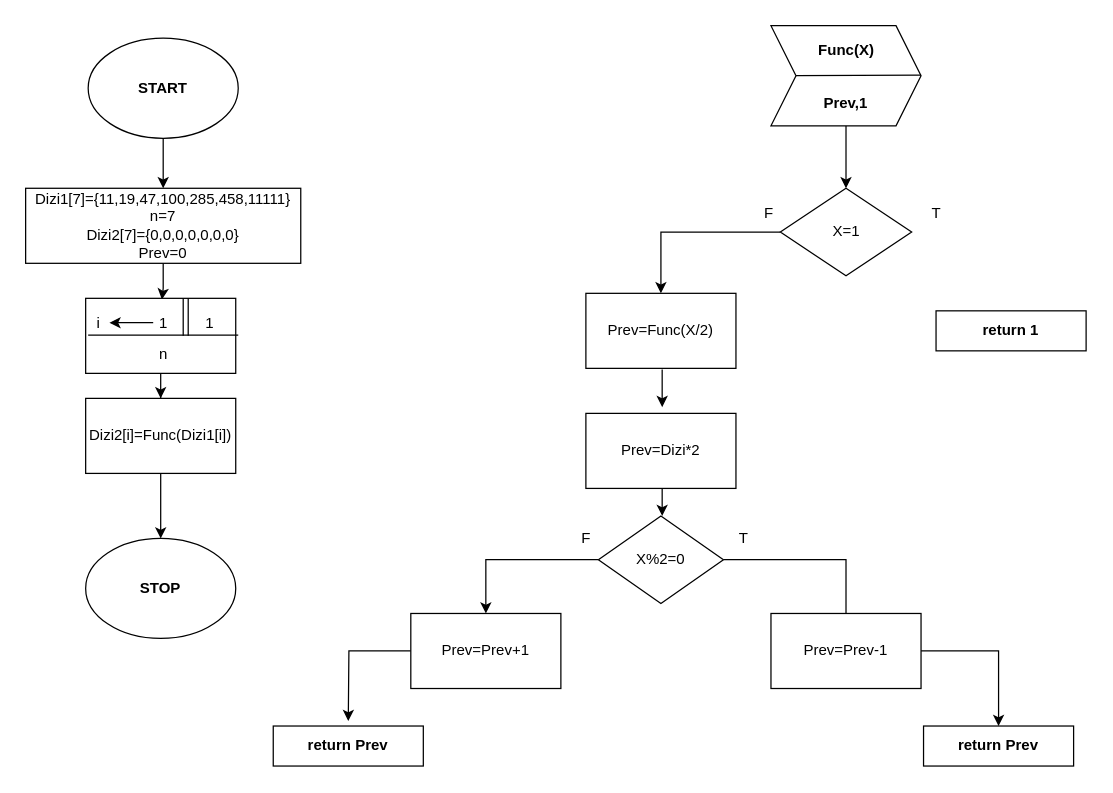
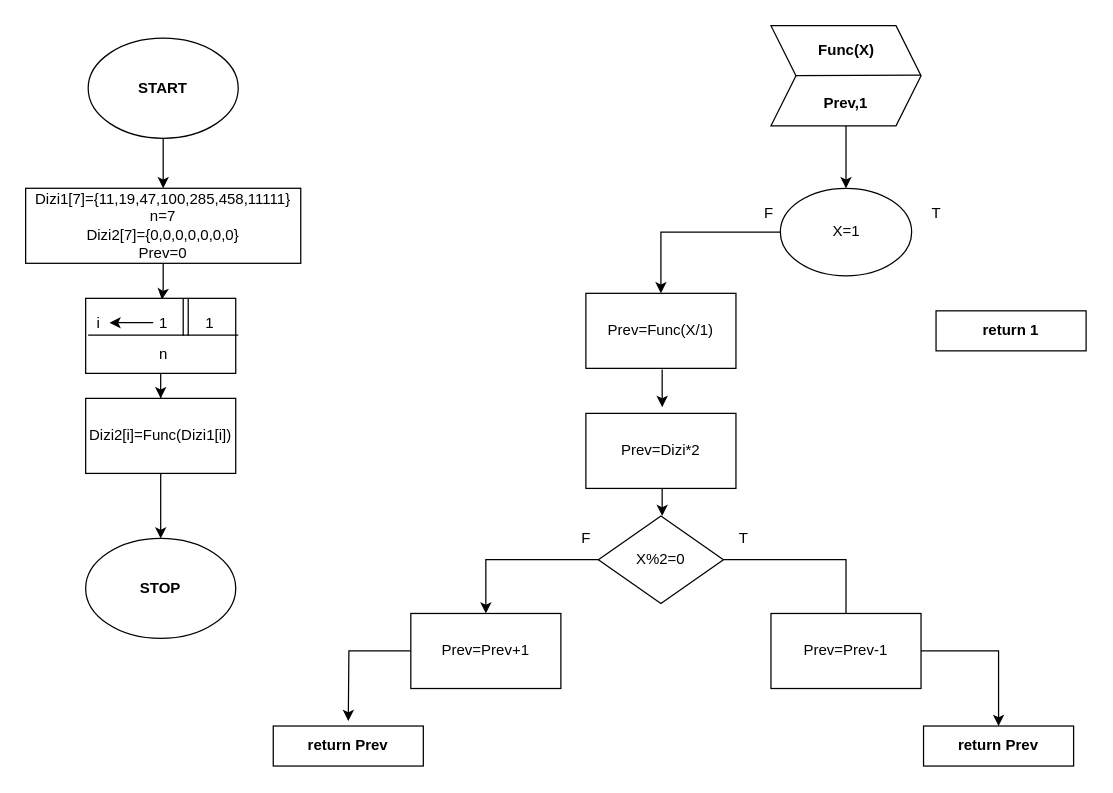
node "X=1": shape diamond -> ellipse
node "Prev=Func(X/2)": label "Prev=Func(X/2)" -> "Prev=Func(X/1)"
